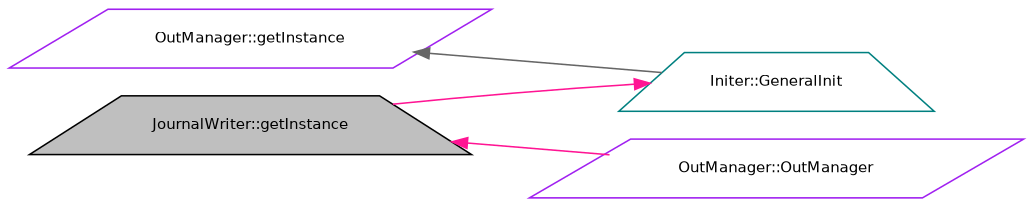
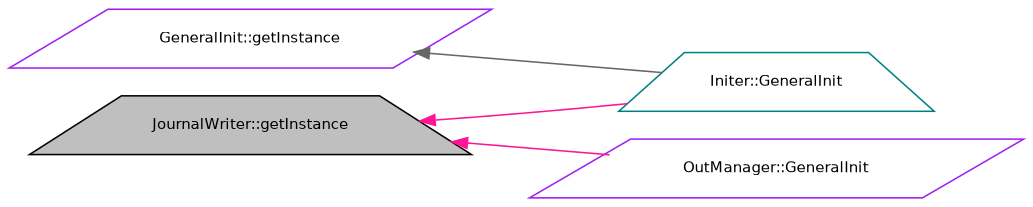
node "OutManager::getInstance": label "OutManager::getInstance" -> "GeneralInit::getInstance"
edge "JournalWriter::getInstance" -> "Initer::GeneralInit": reversed
node "OutManager::OutManager": label "OutManager::OutManager" -> "OutManager::GeneralInit"
